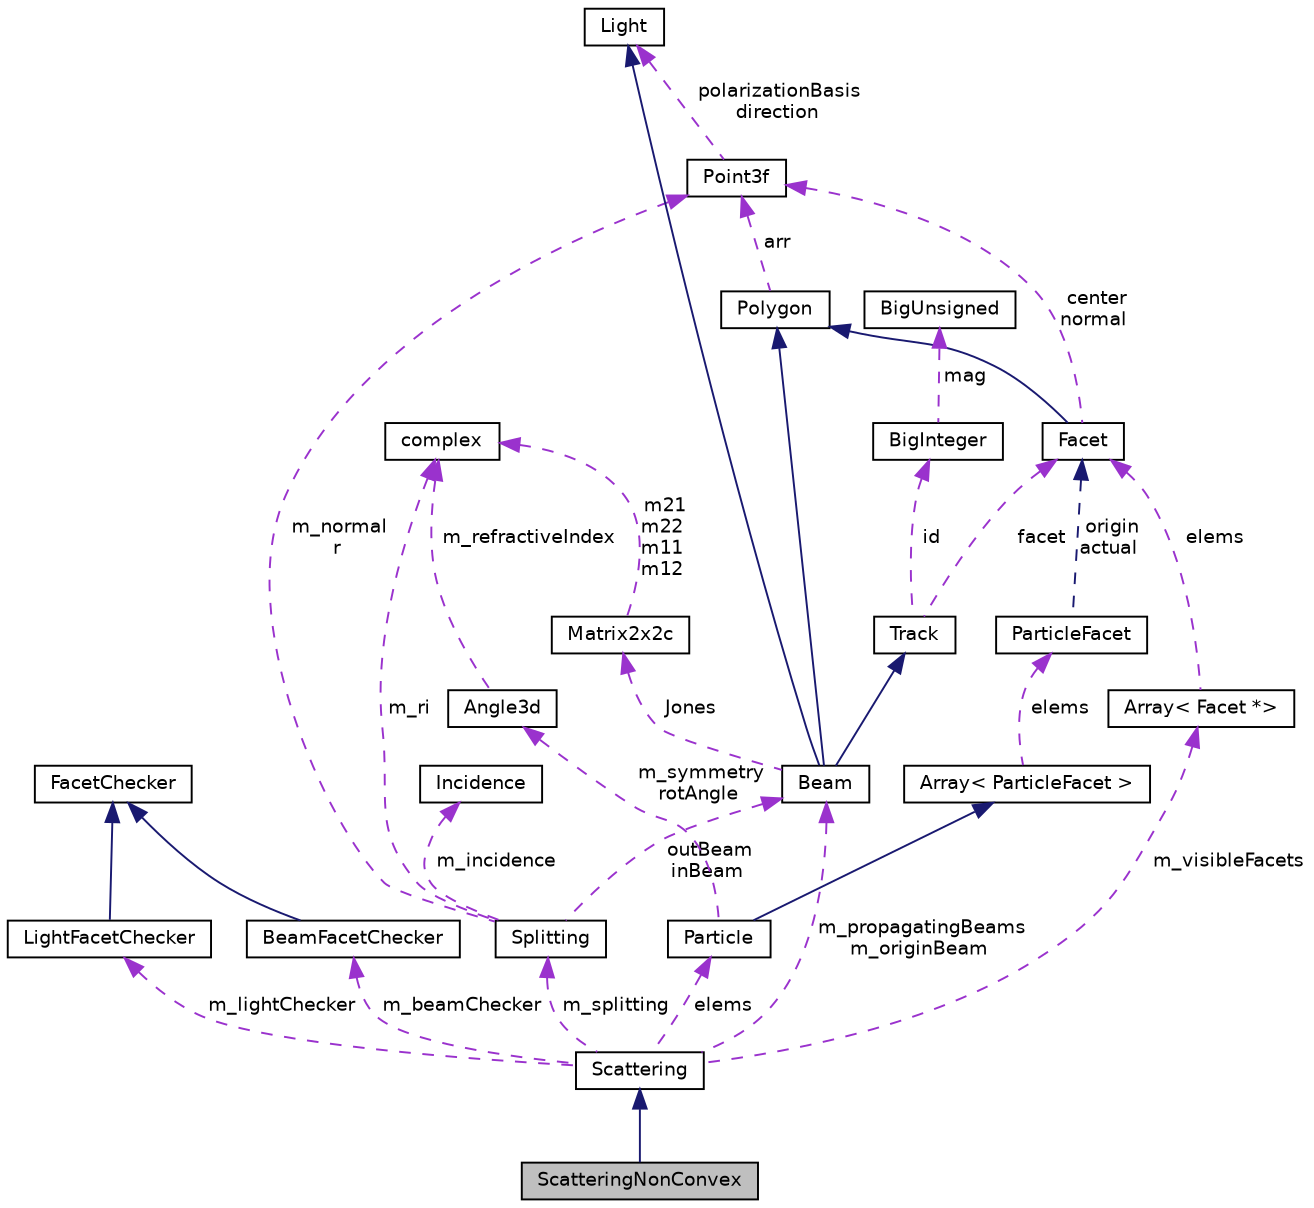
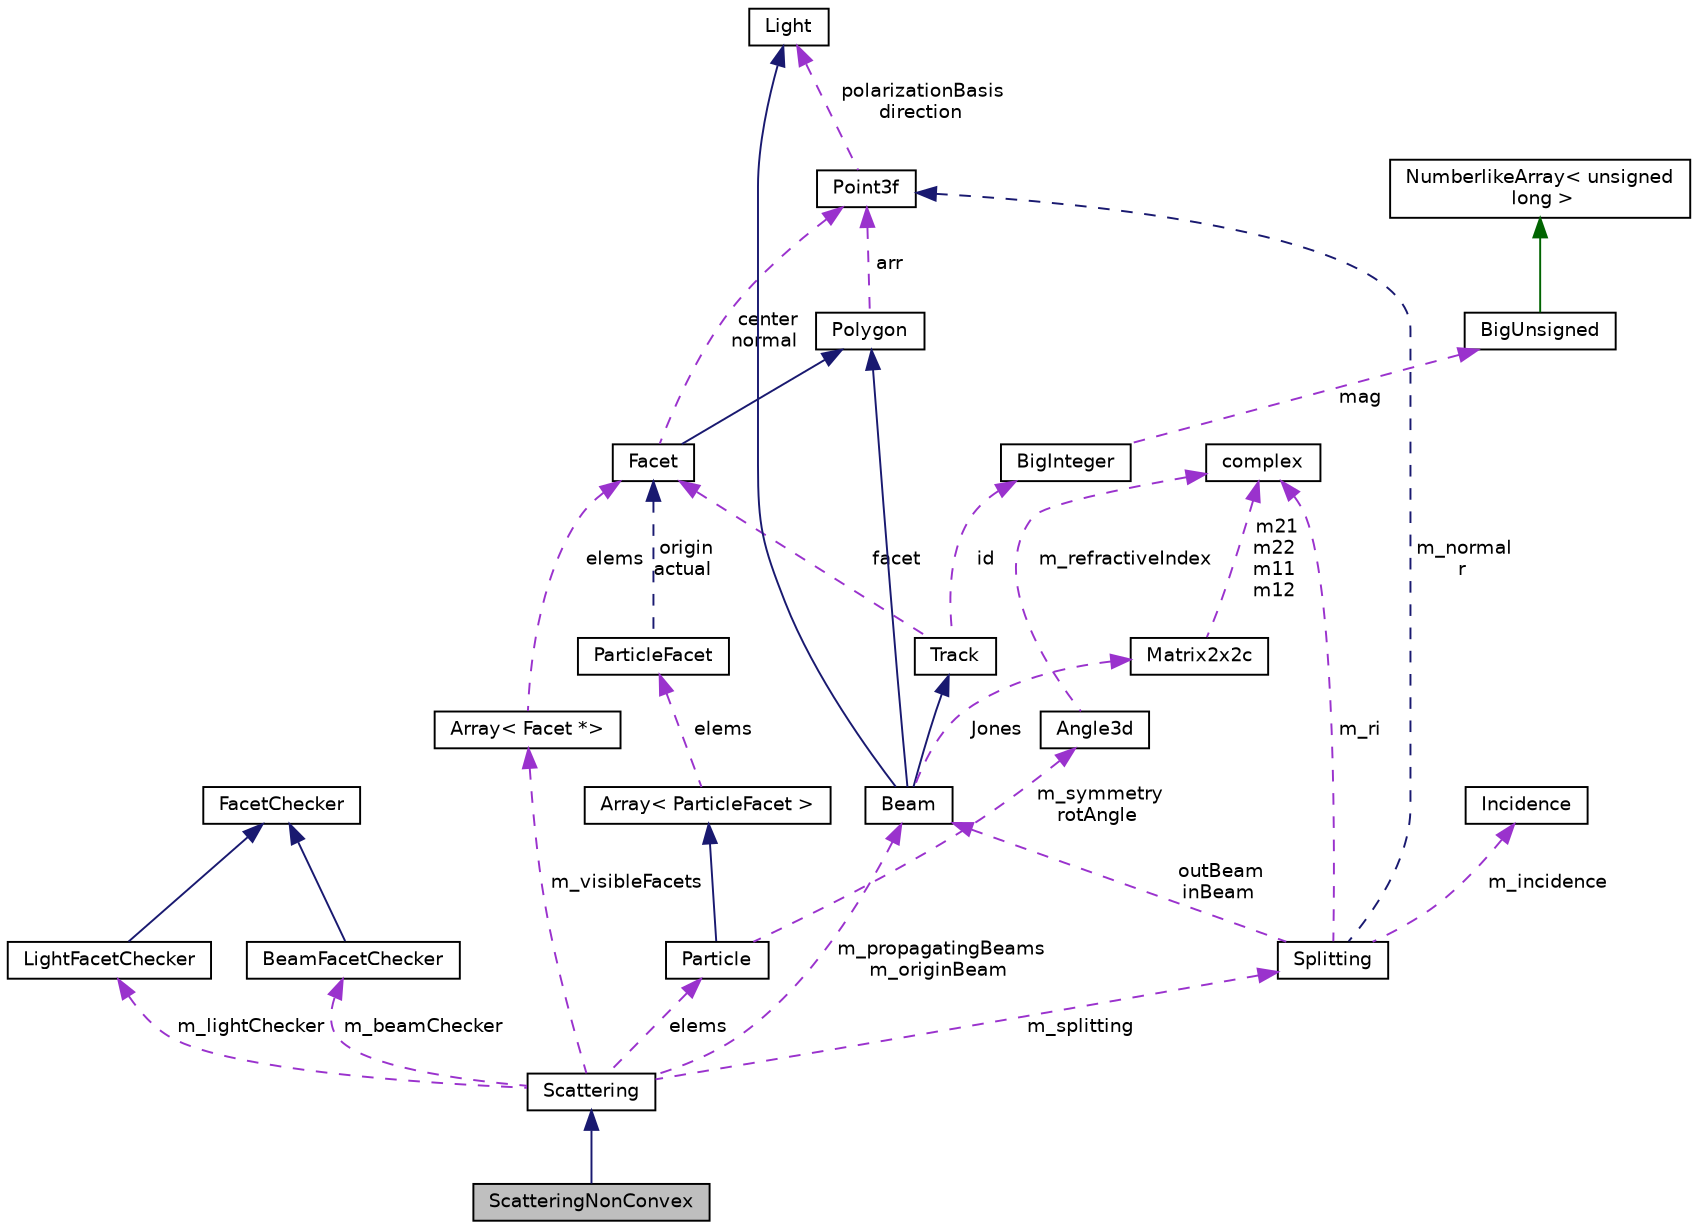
node "NumberlikeArray< unsigned long >": added
edge "Splitting" -> "Point3f": color darkorchid3 -> midnightblue
